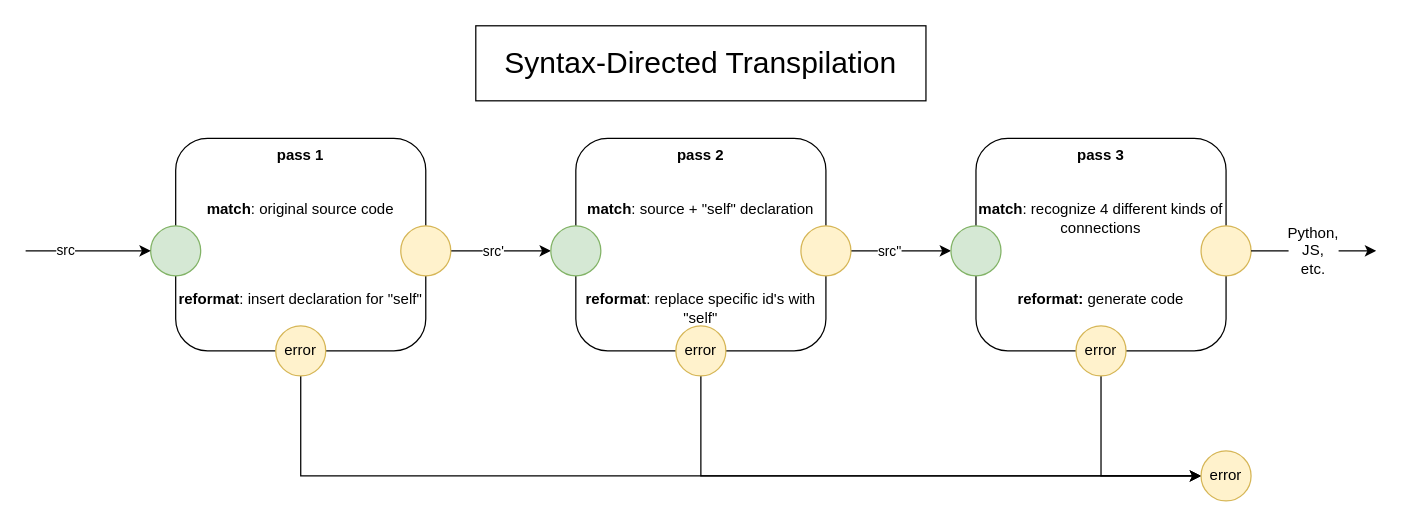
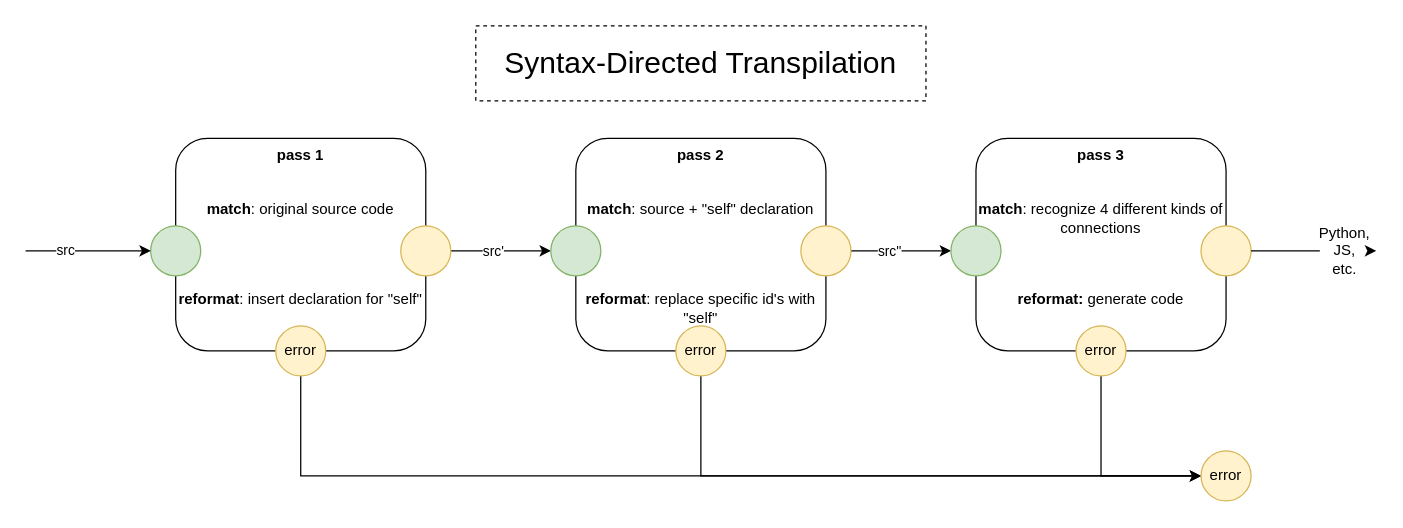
node "Syntax-Directed Transpilation": style solid -> dashed
node "Python, JS, etc.": moved (1313, 251) -> (1344, 251)
